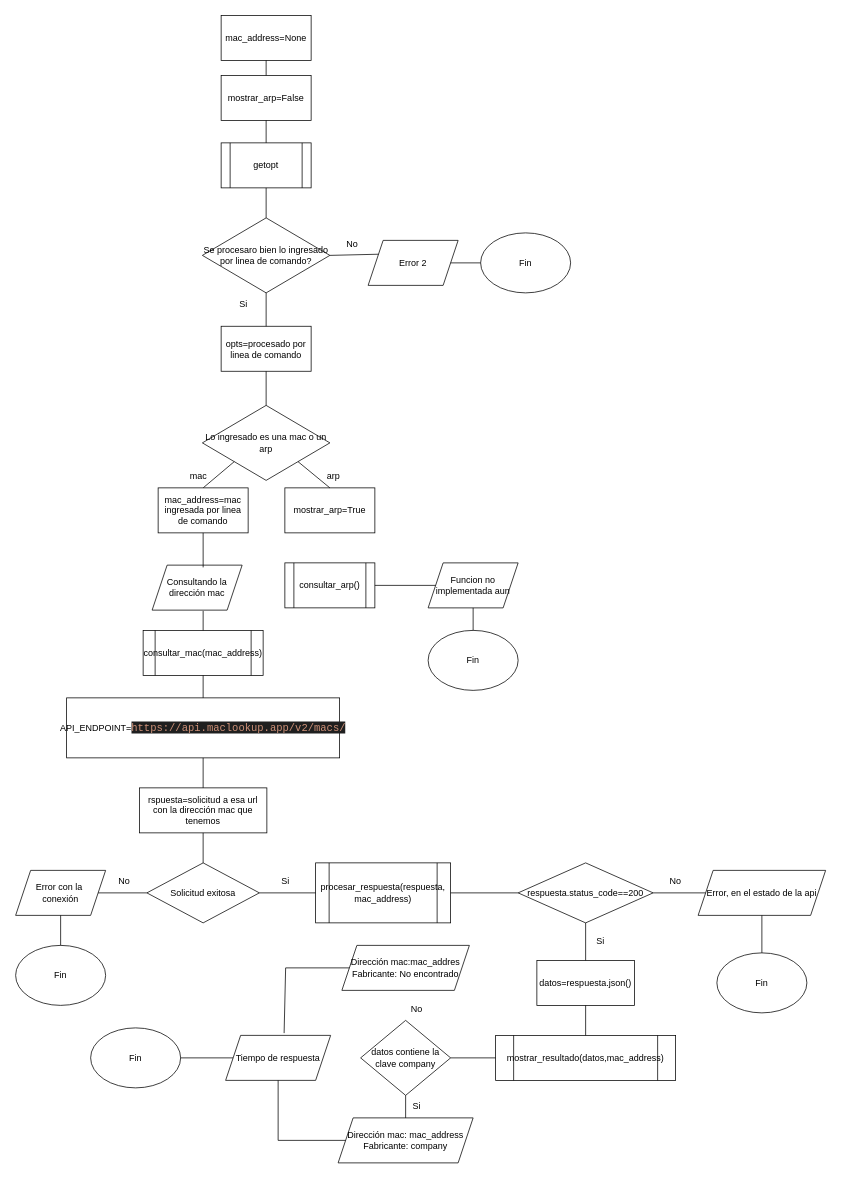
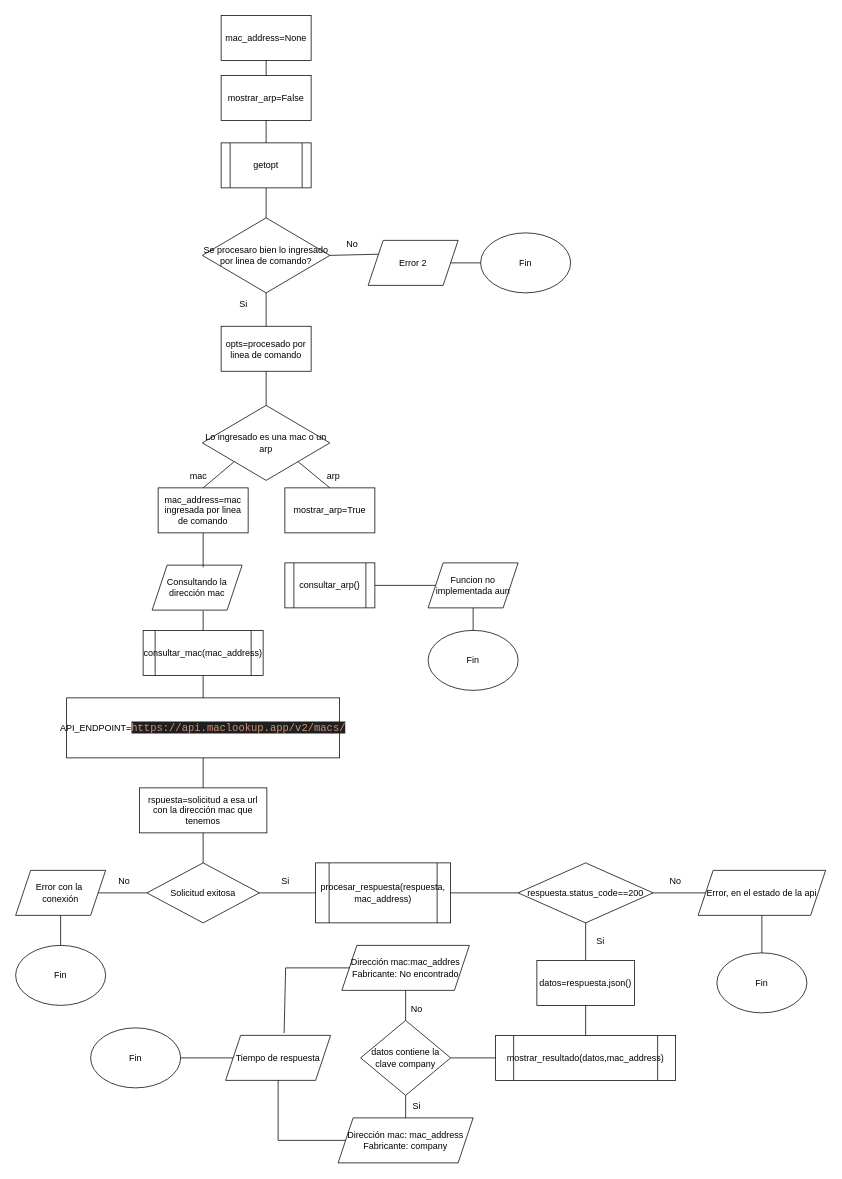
edge "Dirección mac:mac_addres Fabricante: No encontrado" -- "datos contiene la clave company": added
